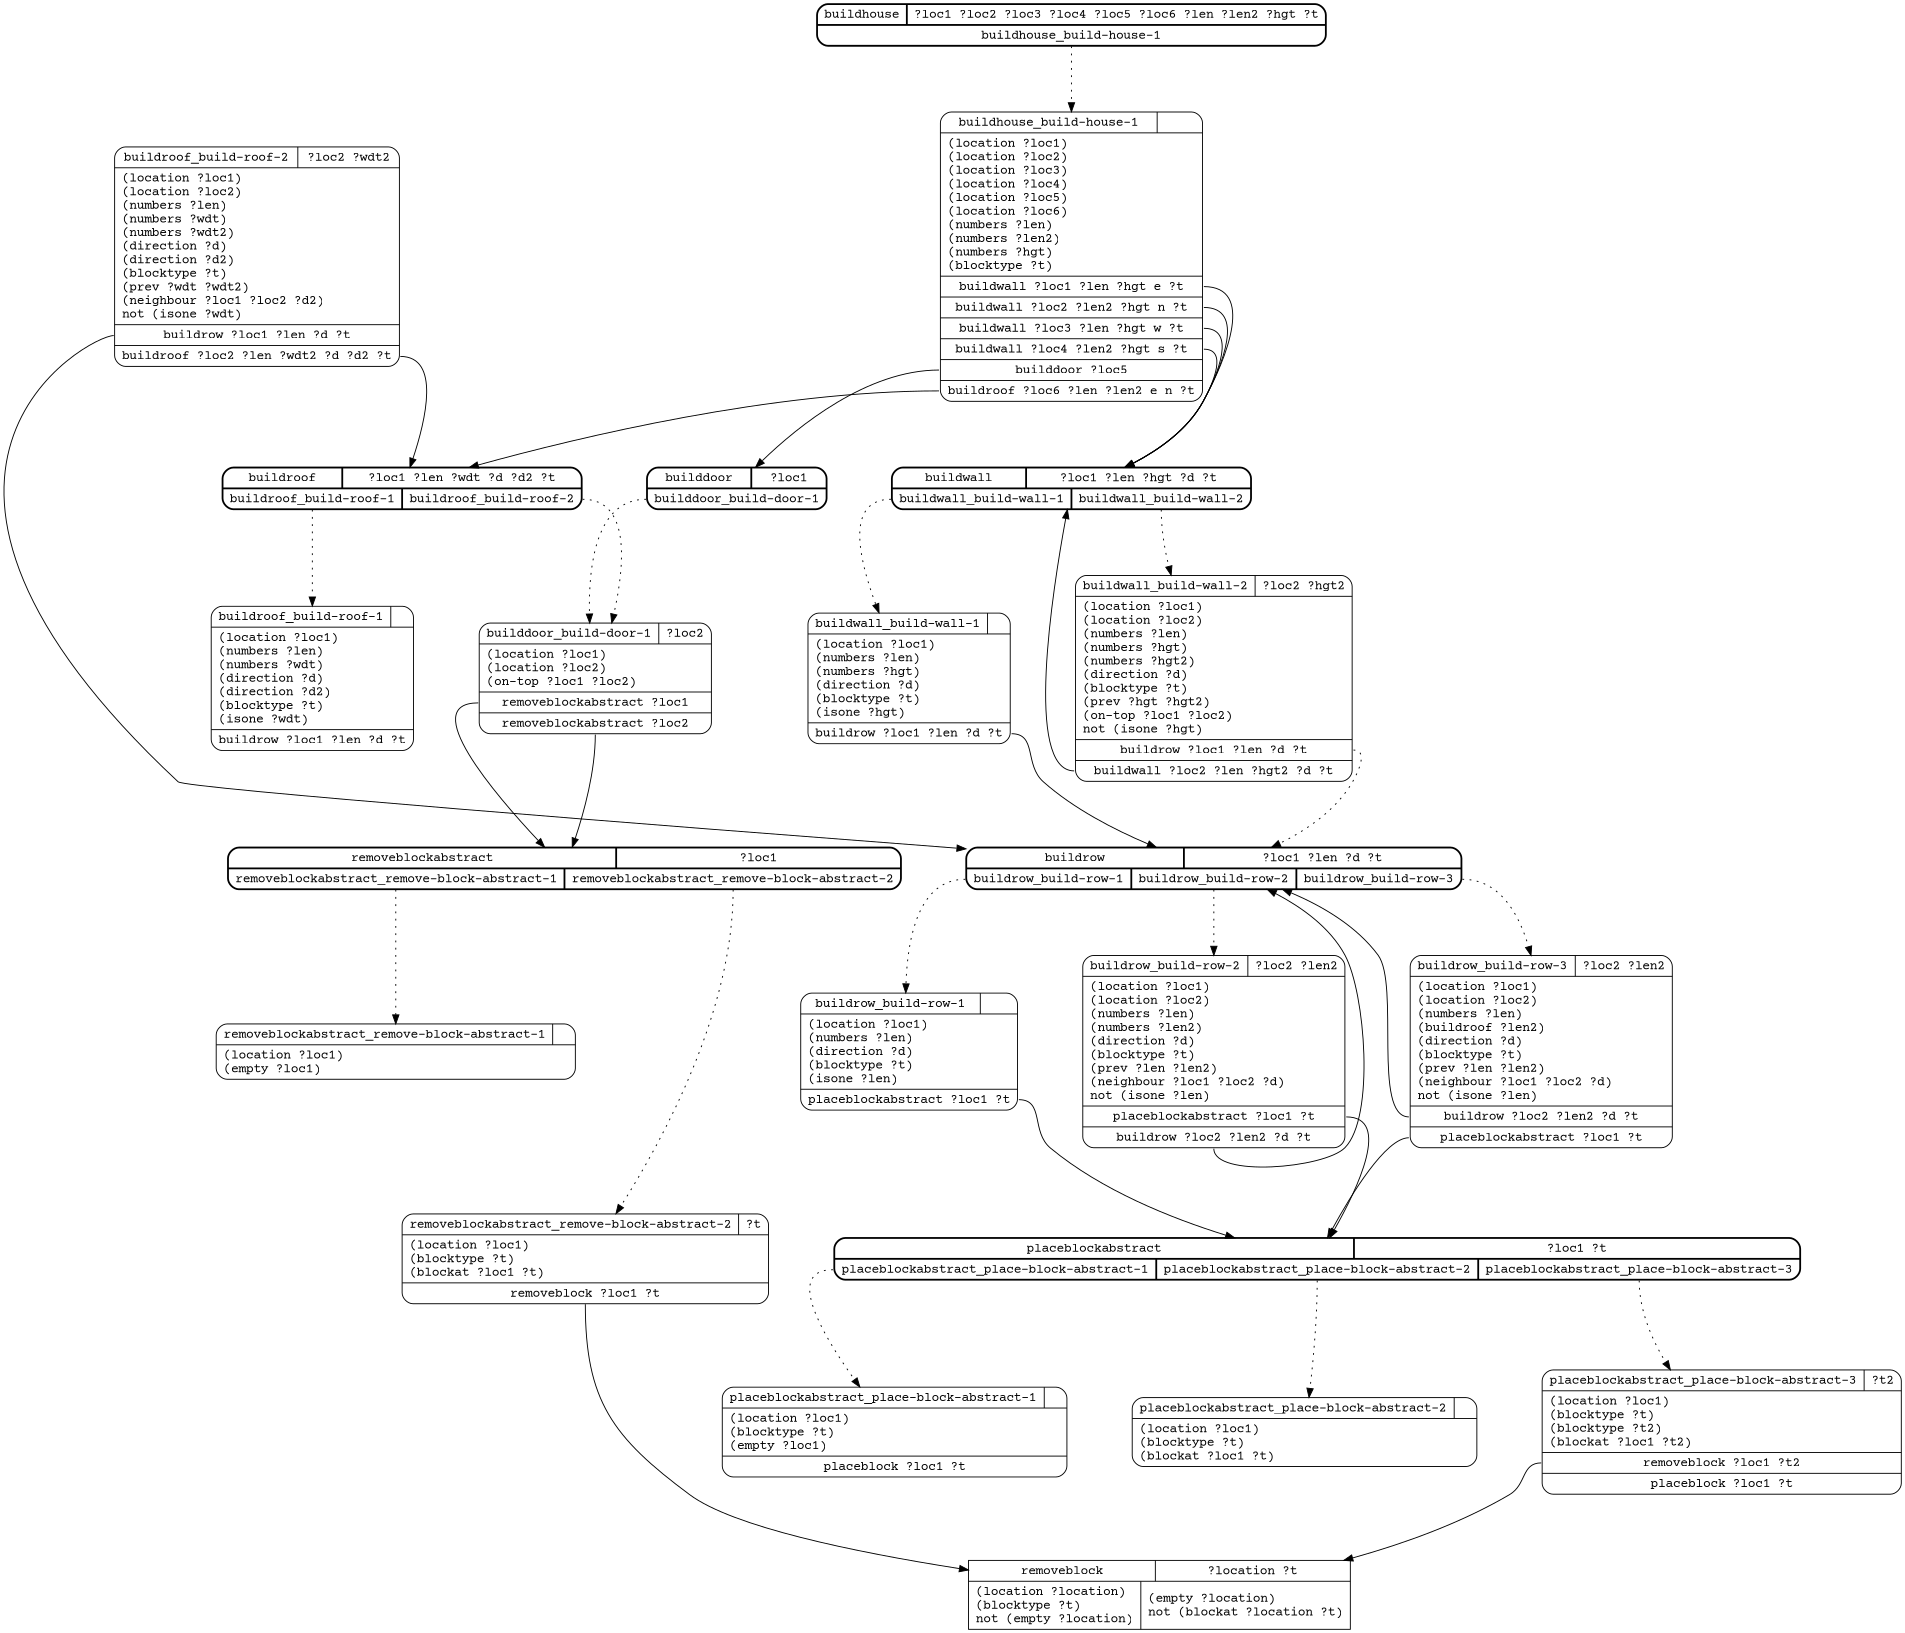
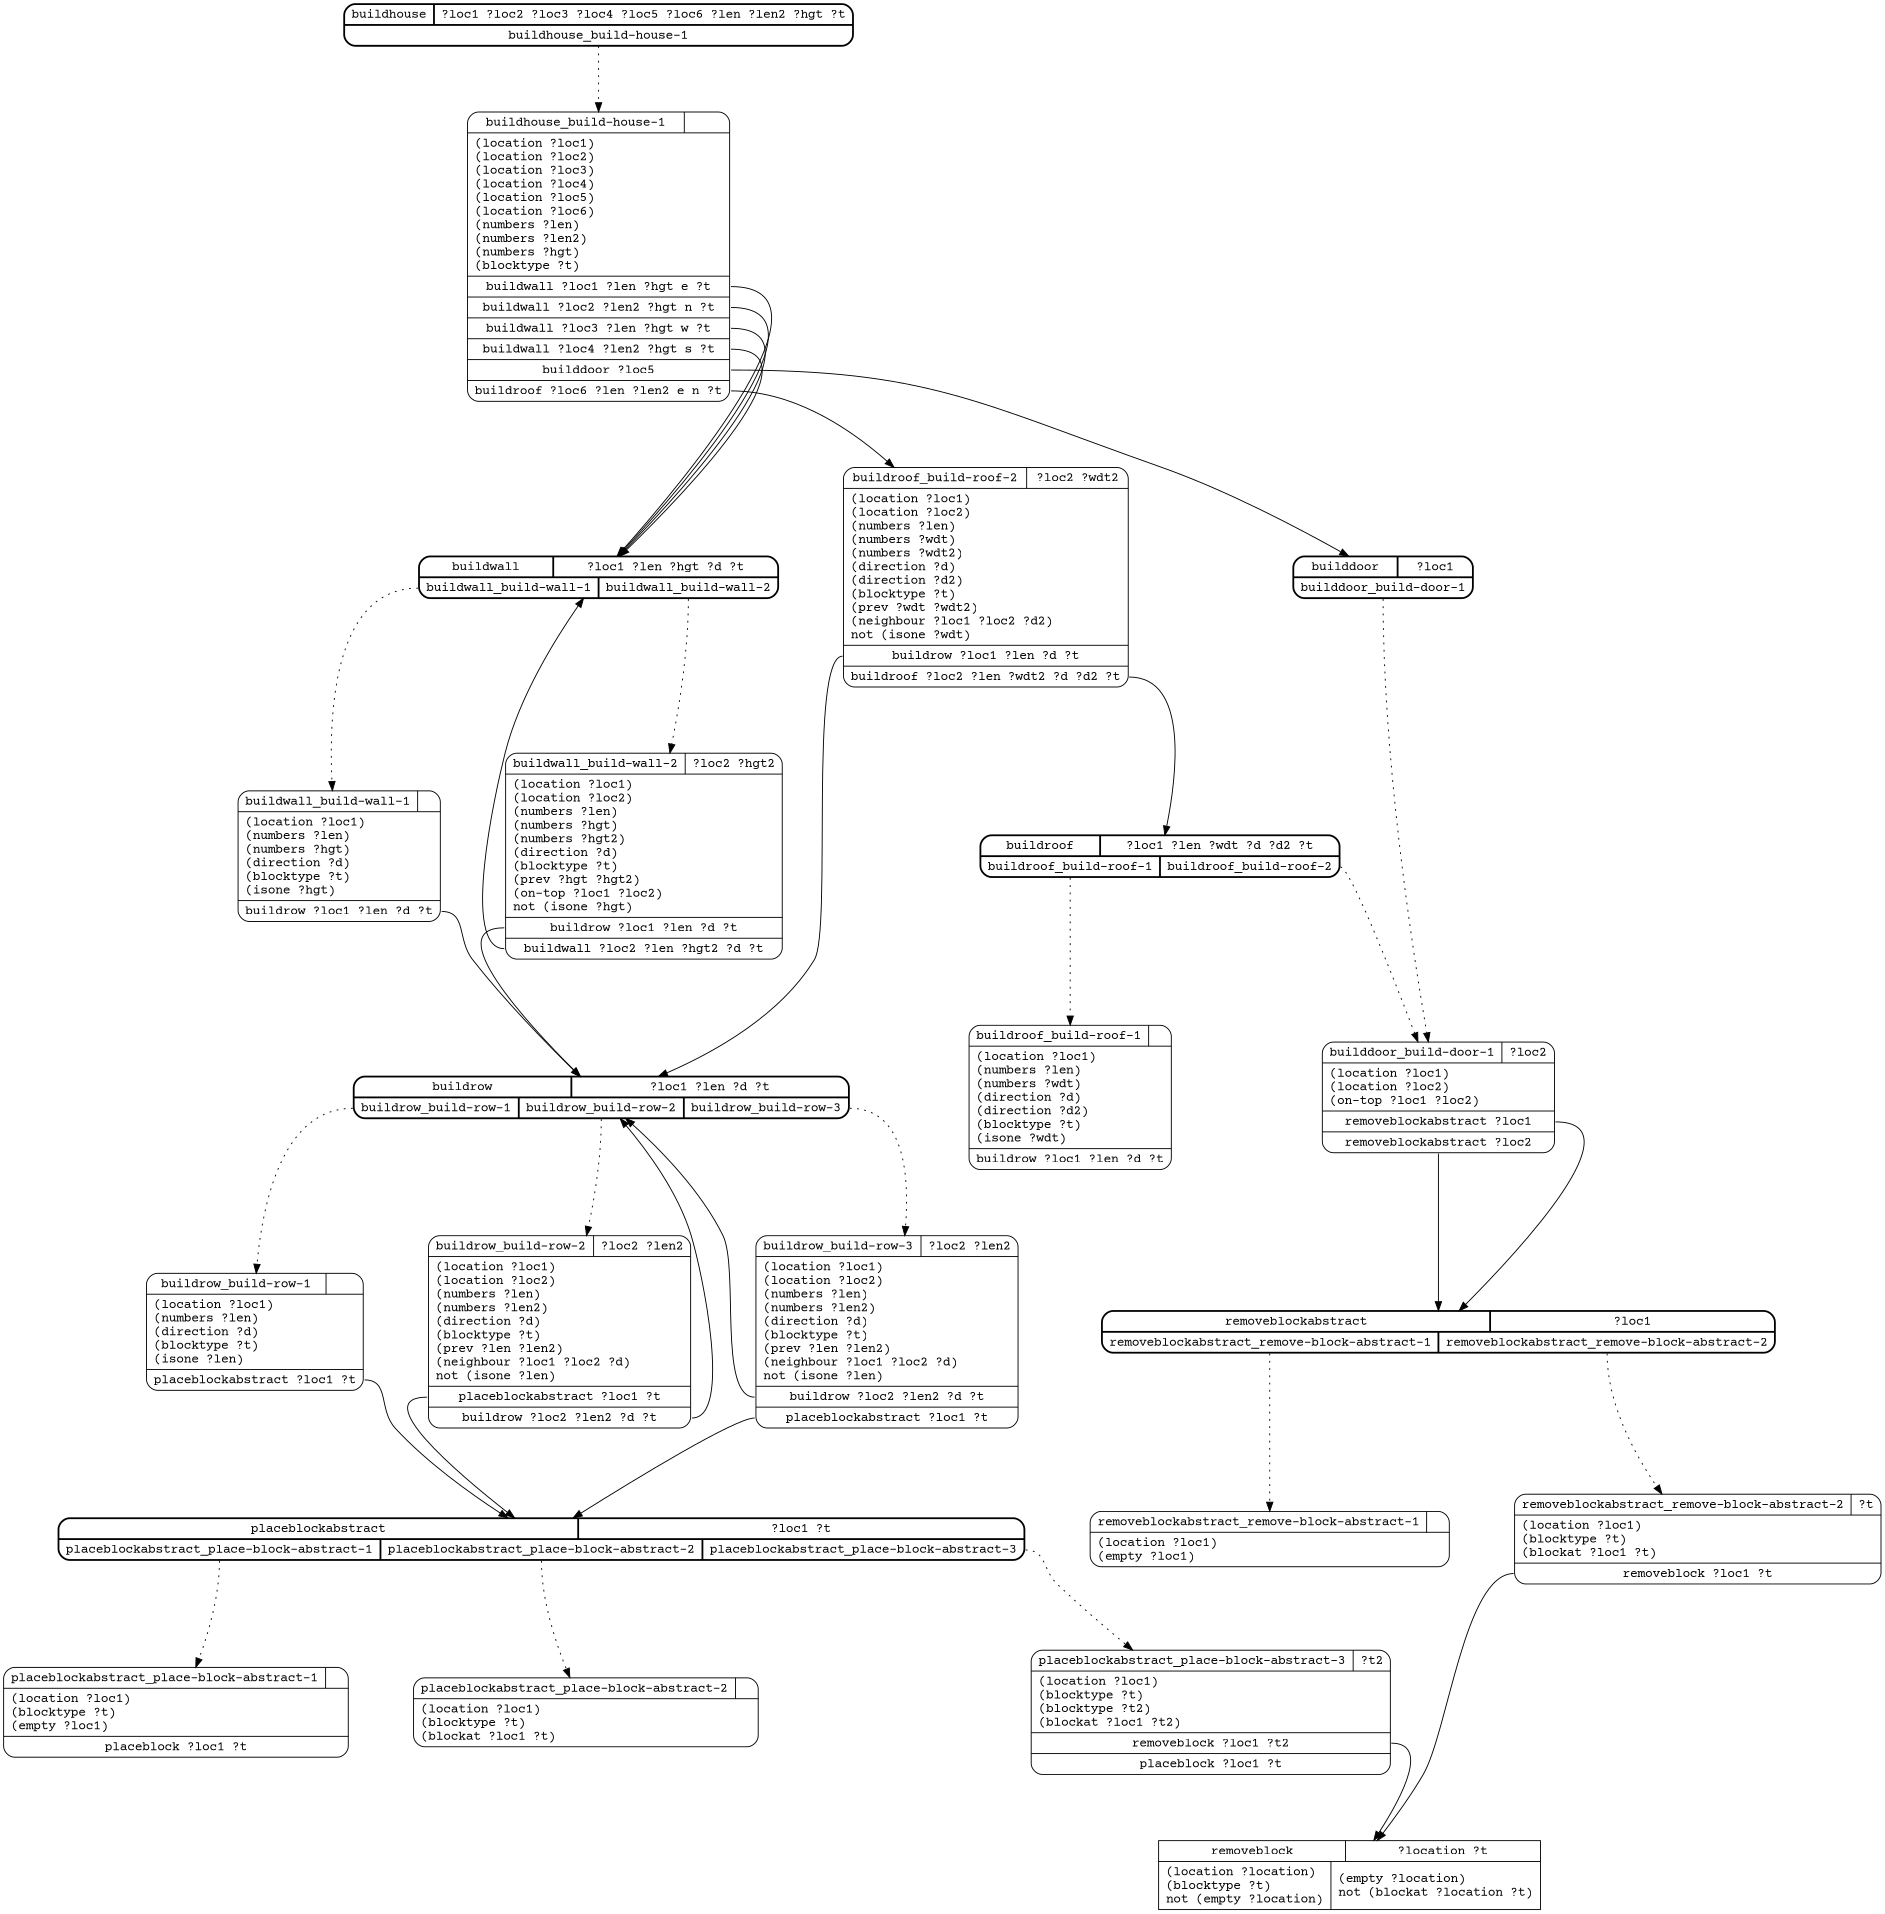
edge "buildhouse_build-house-1" -> "buildroof": now "buildhouse_build-house-1" -> "buildroof_build-roof-2"
edge "buildwall_build-wall-2" -> "buildrow": style dotted -> solid
node "buildrow_build-row-3": text "(buildroof ?len2)" -> "(numbers ?len2)"
